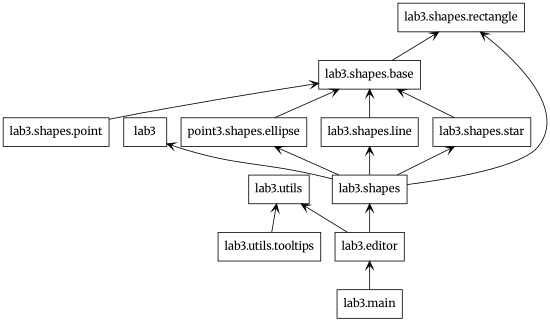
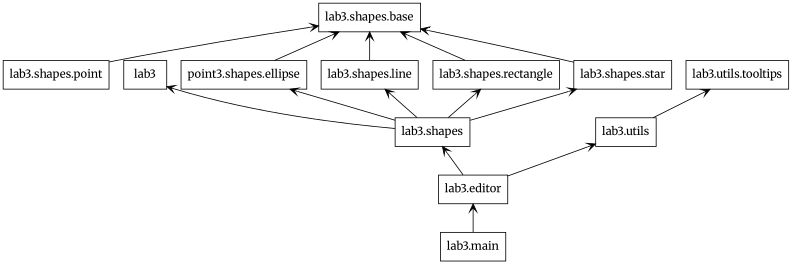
edge "lab3.shapes.base" -> "lab3.shapes.rectangle": reversed
edge "lab3.utils.tooltips" -> "lab3.utils": reversed
